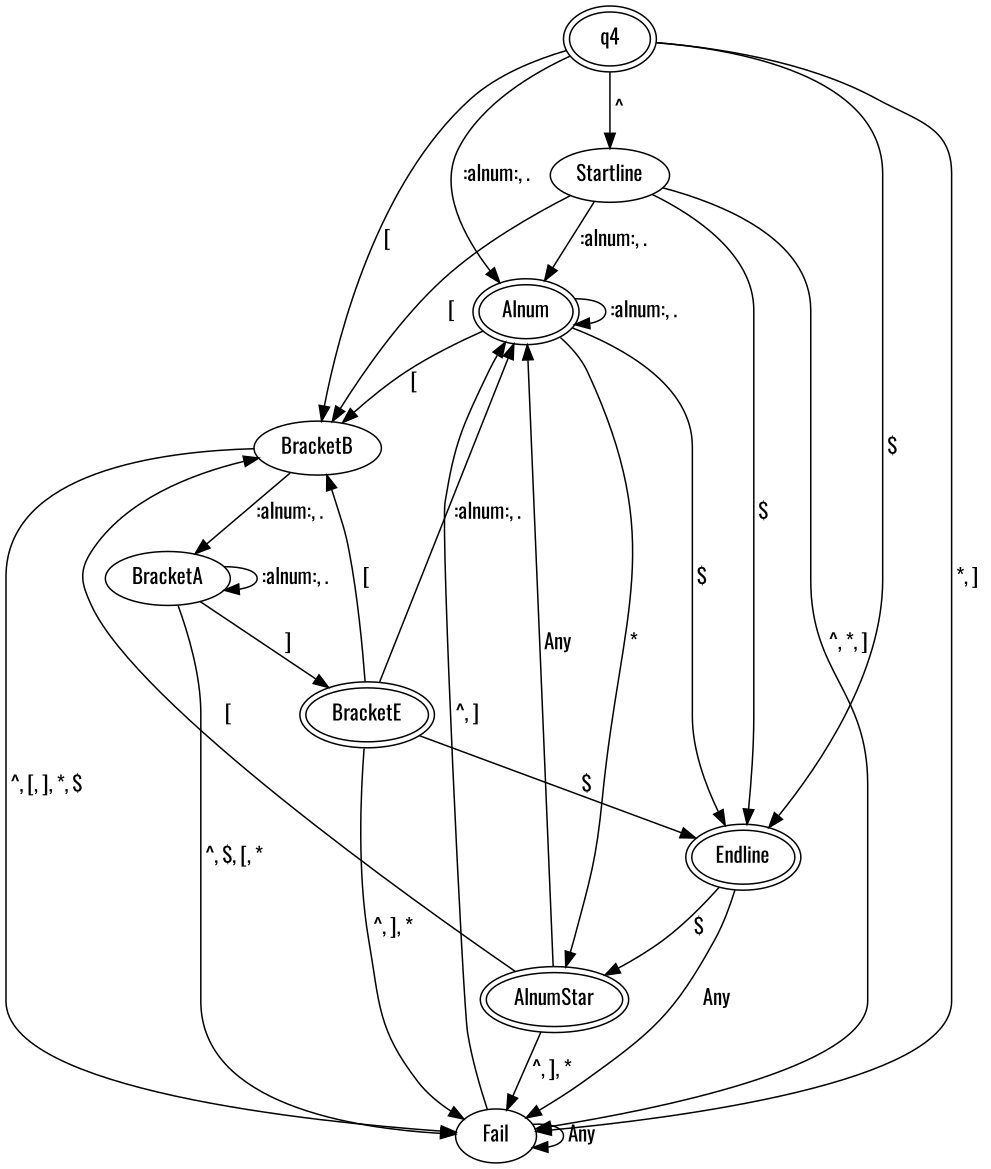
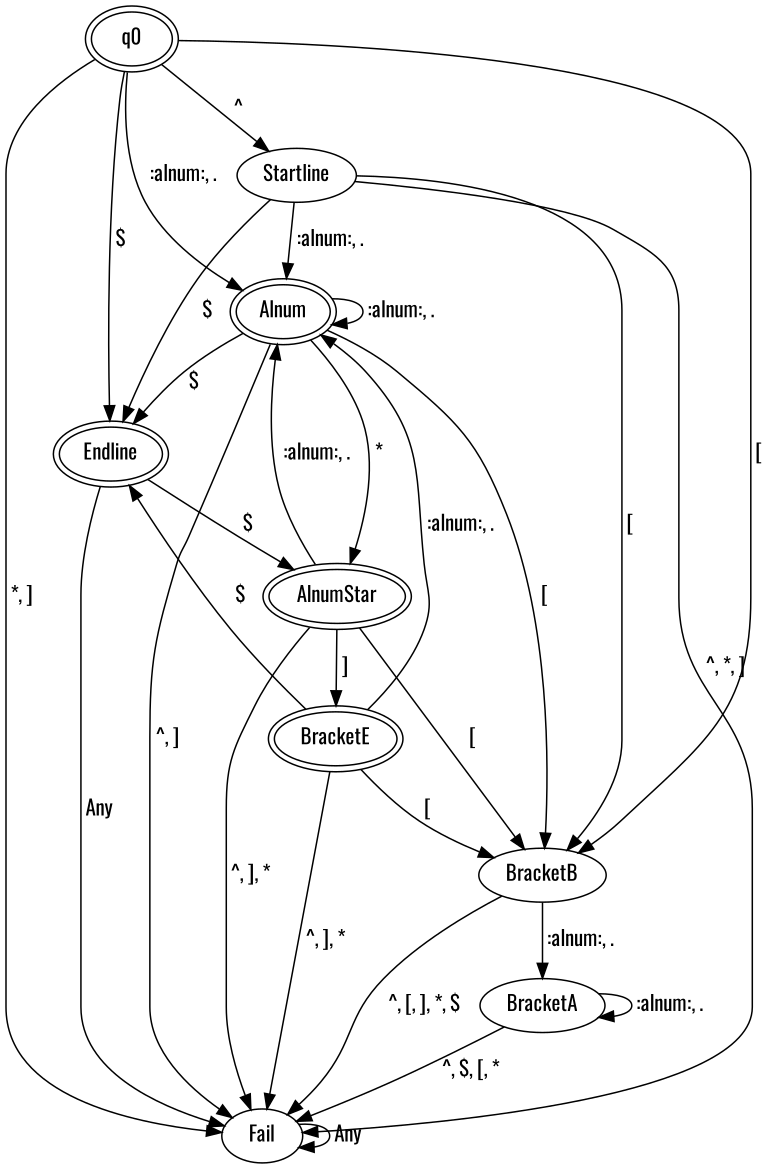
node "q4": label "q4" -> "q0"
edge "BracketA" -> "BracketE": now "AlnumStar" -> "BracketE"
edge "AlnumStar" -> "Alnum": label " Any " -> " :alnum:, . "
edge "Fail" -> "Alnum": reversed
